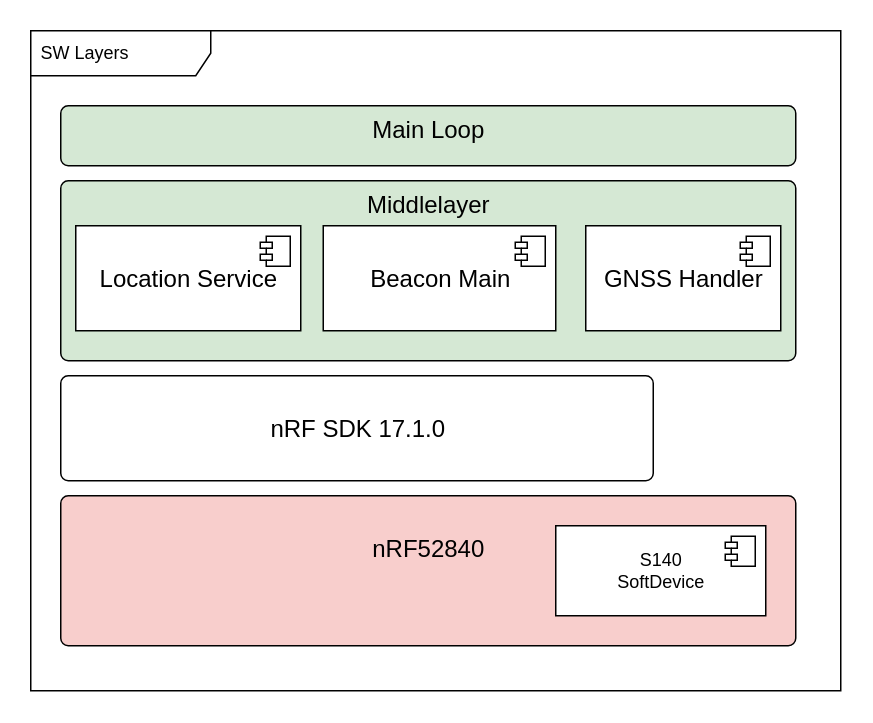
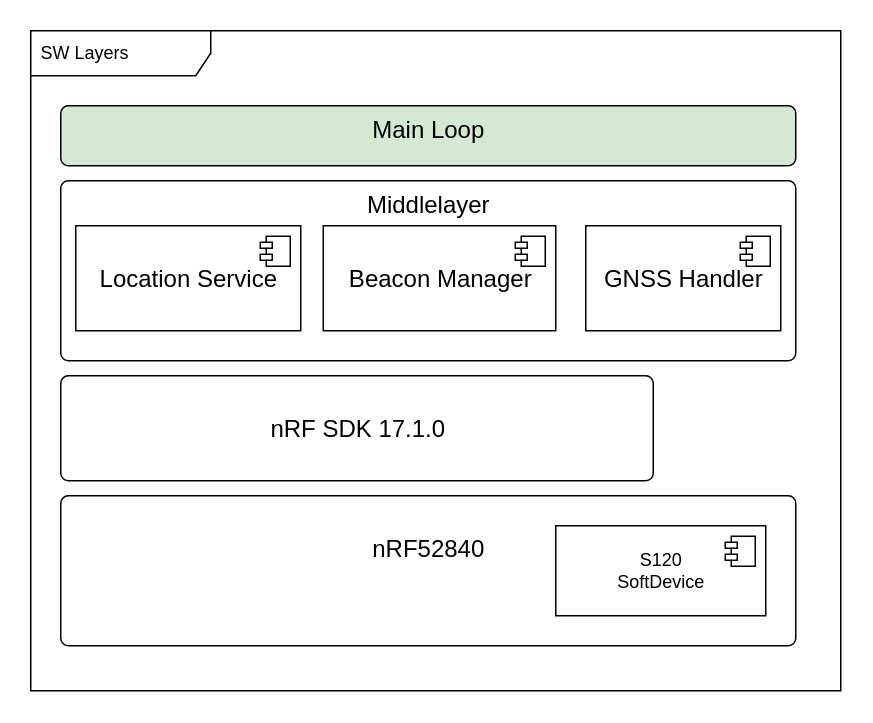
node "Middlelayer": fillcolor #d5e8d4 -> #ffffff
node "Beacon Main": label "Beacon Main" -> "Beacon Manager"
node "nRF52840": fillcolor #f8cecc -> #ffffff
node "S140 SoftDevice": label "S140 SoftDevice" -> "S120 SoftDevice"
